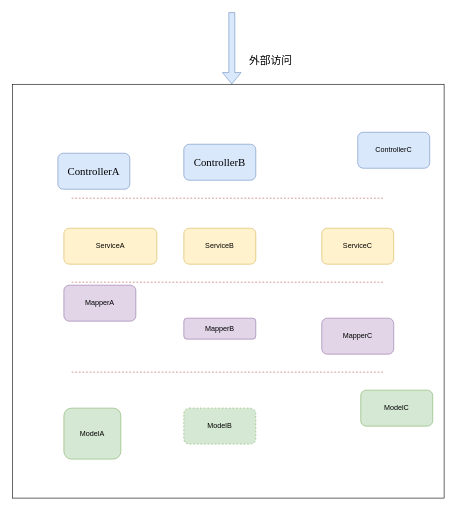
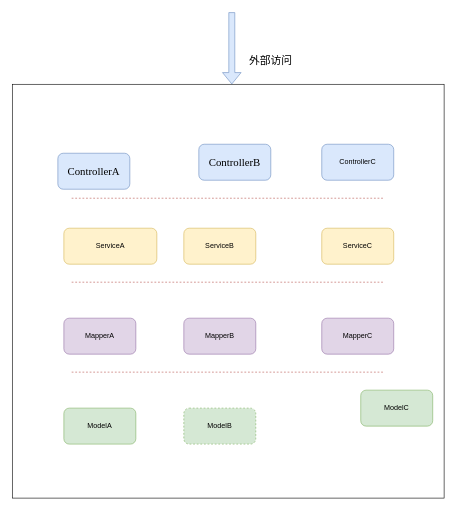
node "ControllerC": moved (394, 150) -> (358, 162)
node "ControllerB": moved (220, 162) -> (235, 162)
node "MapperA": moved (100, 303) -> (100, 336)
node "MapperB": size 72x21 -> 72x36
node "ModelA": size 57x51 -> 72x36
